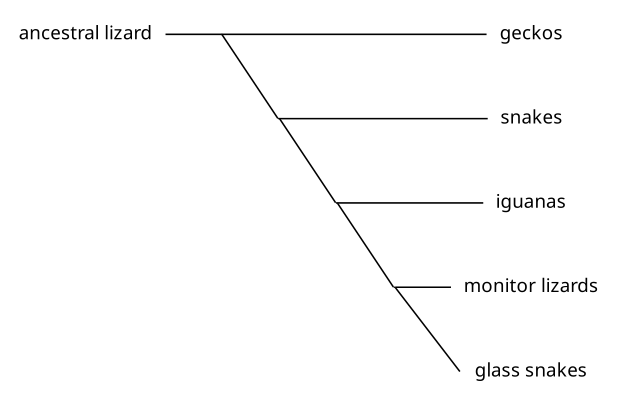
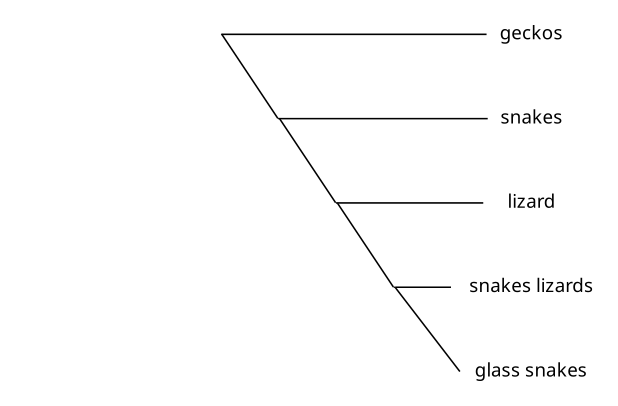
node "ancestral lizard": removed
node "iguanas": label "iguanas" -> "lizard"
node "monitor lizards": label "monitor lizards" -> "snakes lizards"
